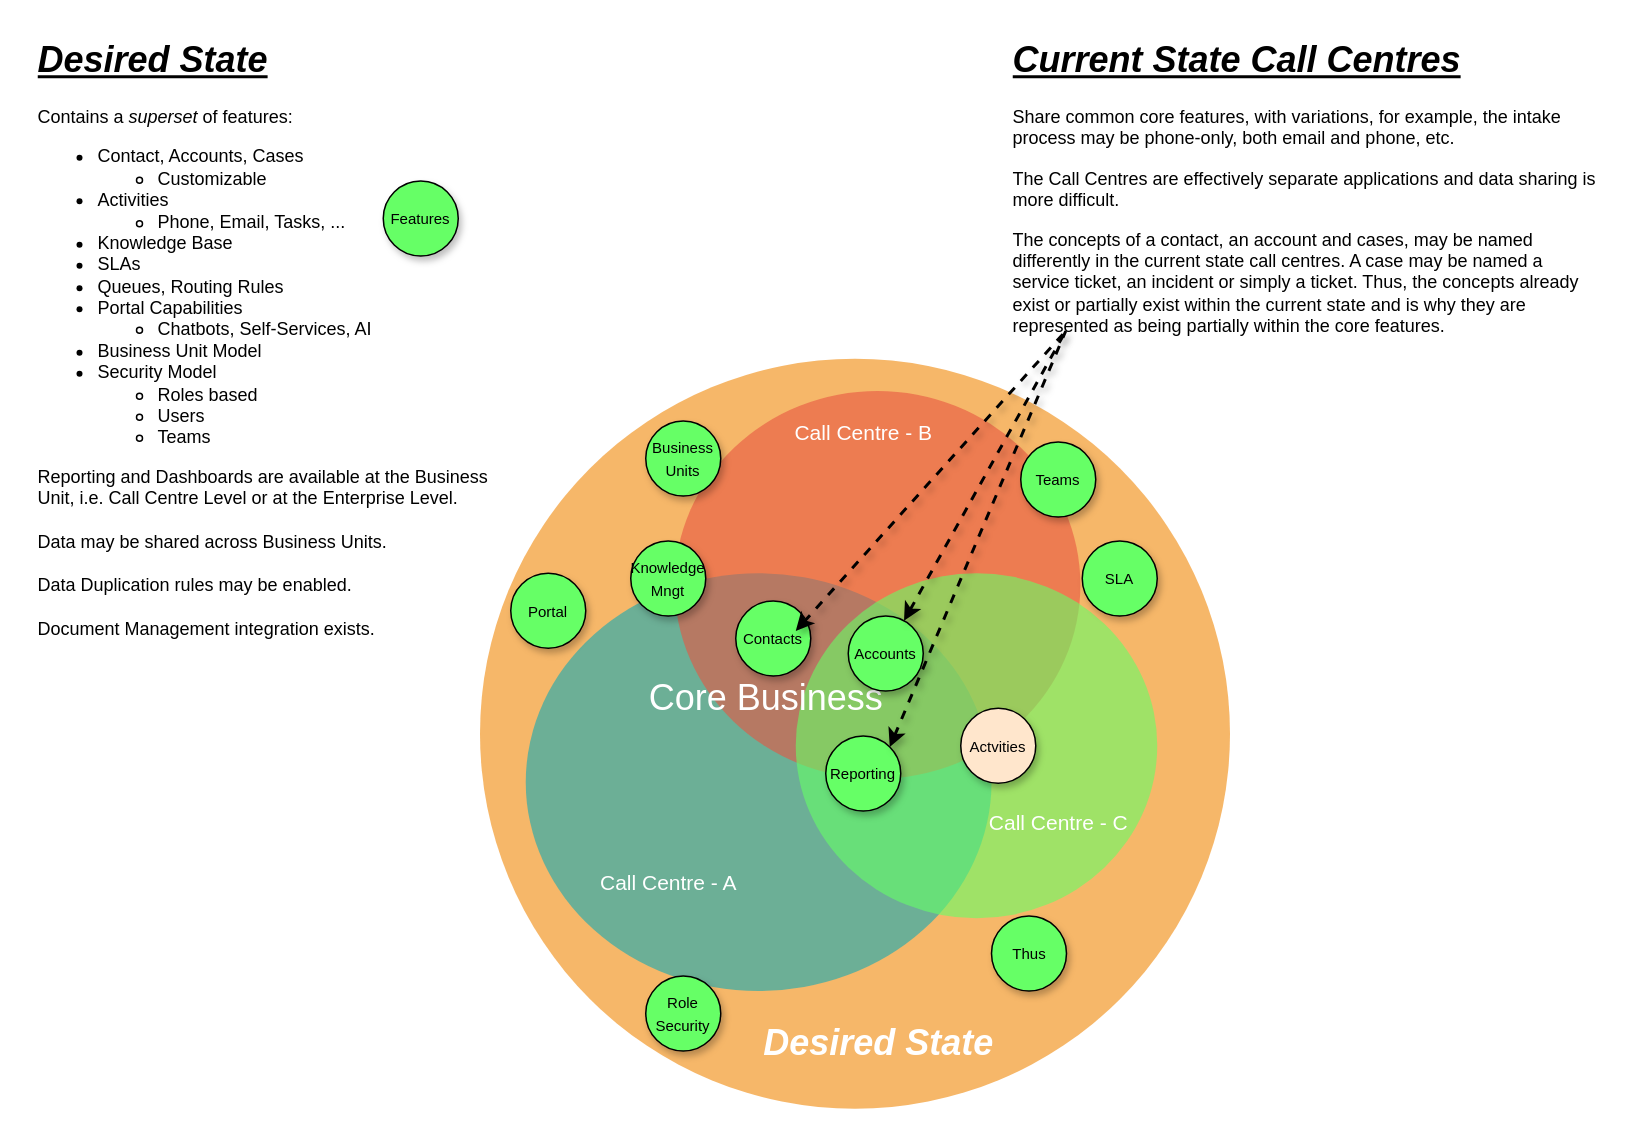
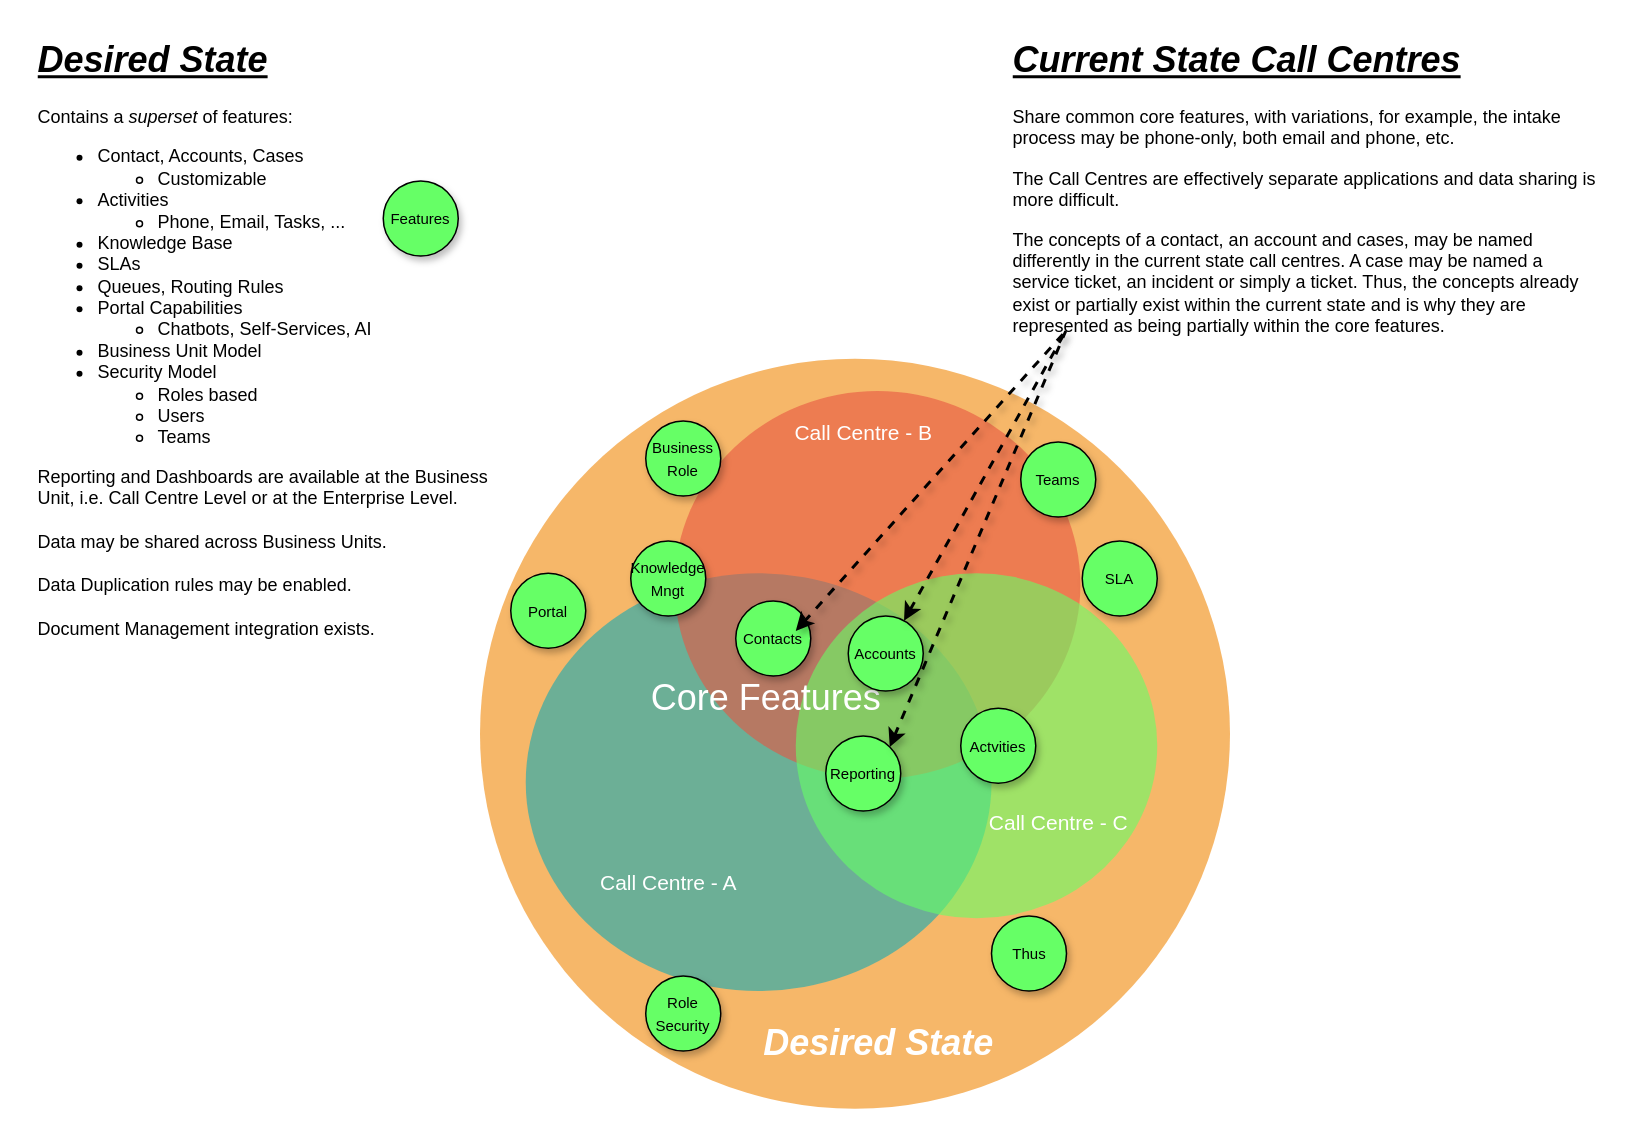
node "Business Units": label "Business Units" -> "Business Role"
node "Core Business": label "Core Business" -> "Core Features"
node "Actvities": fillcolor #ffe6cc -> #66ff66
